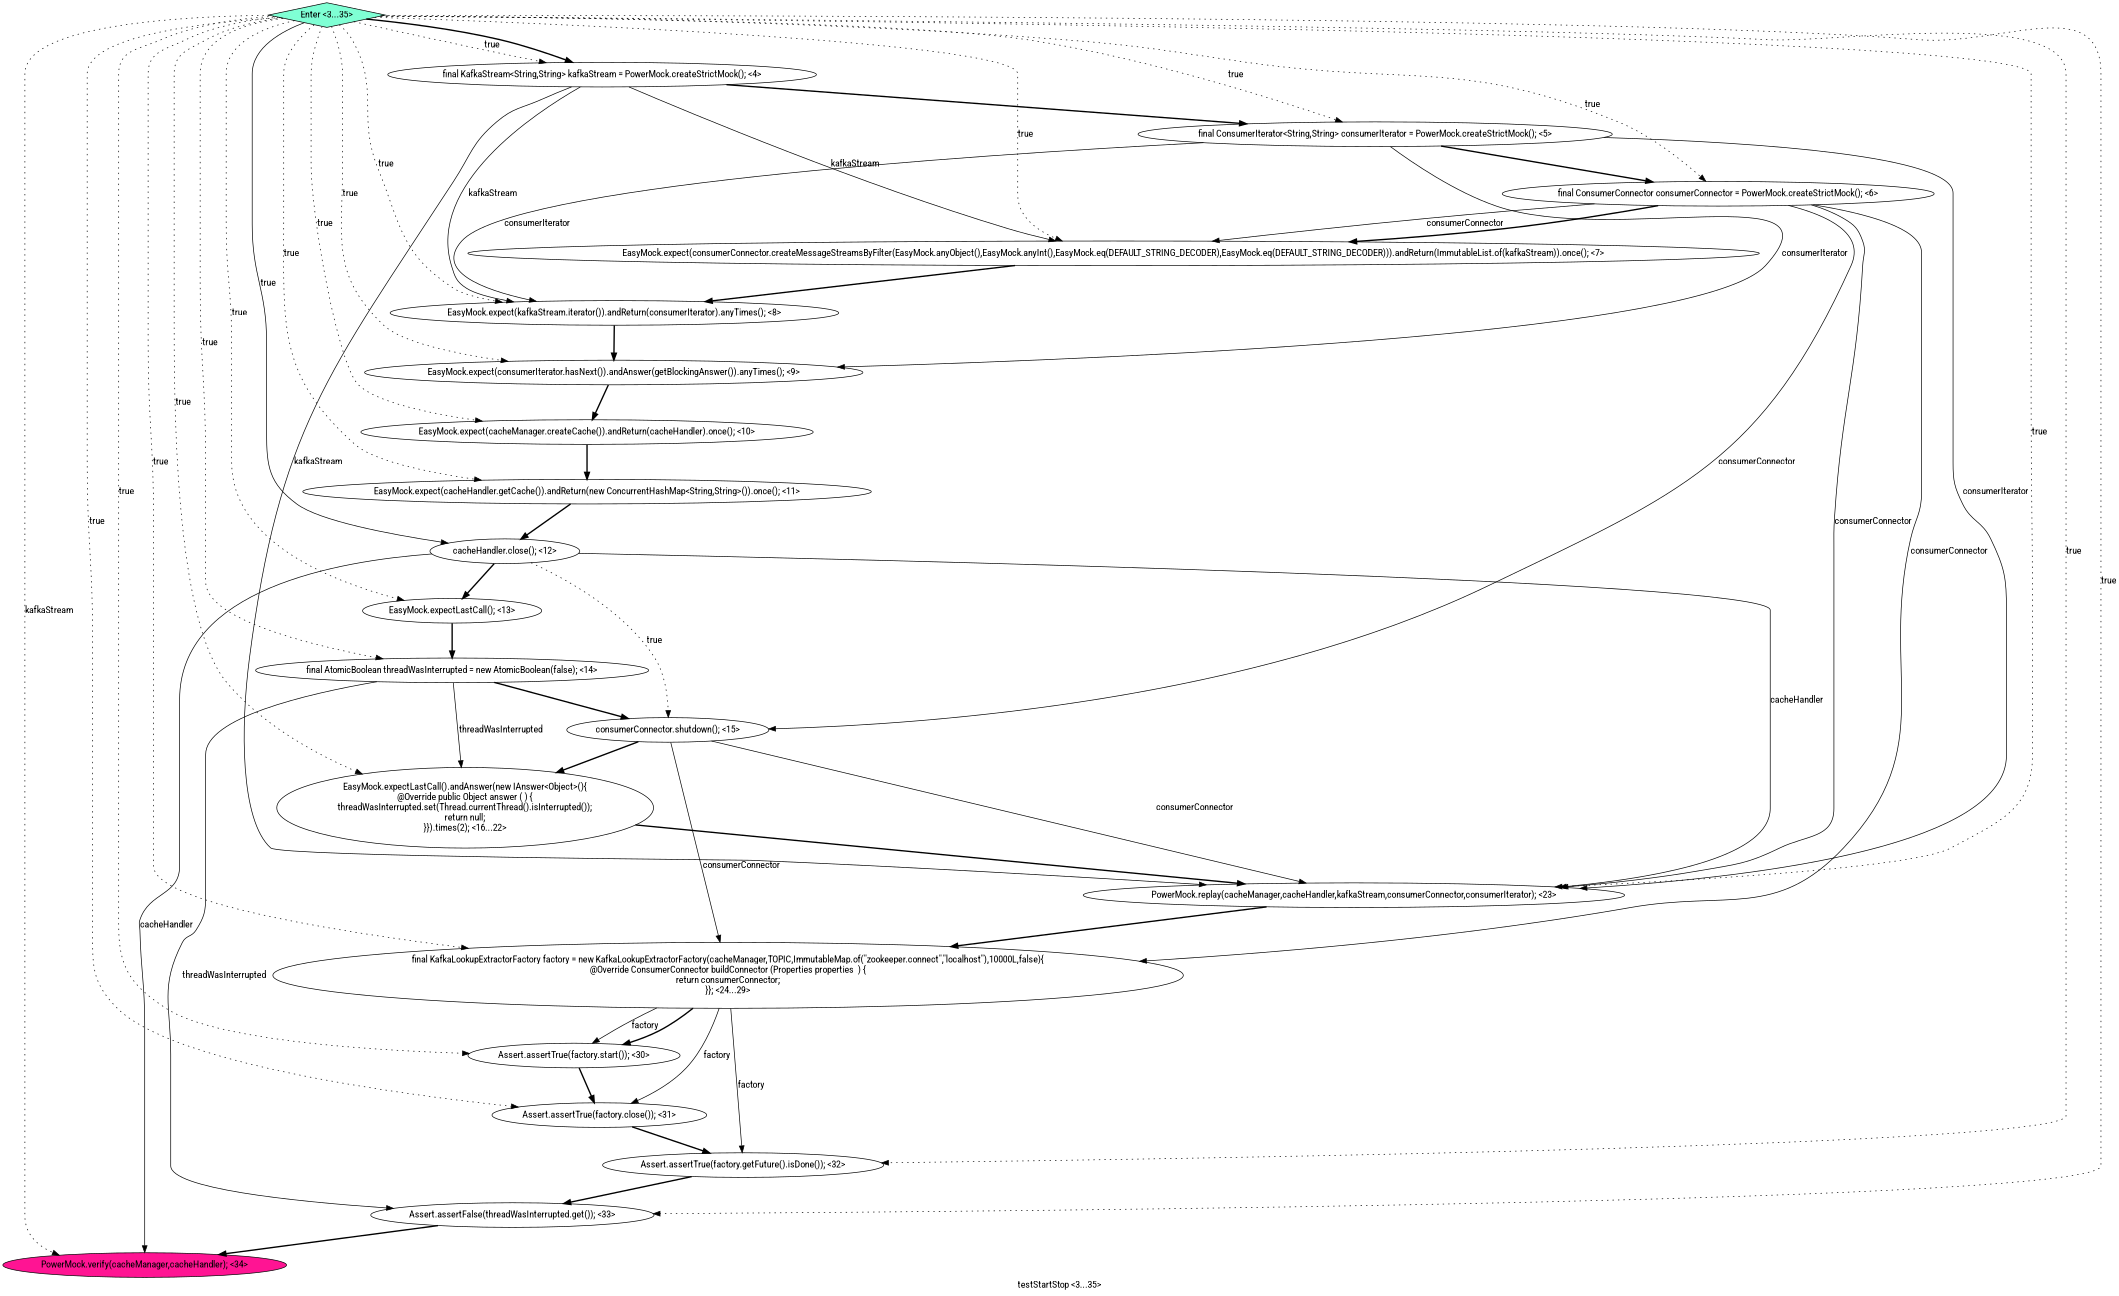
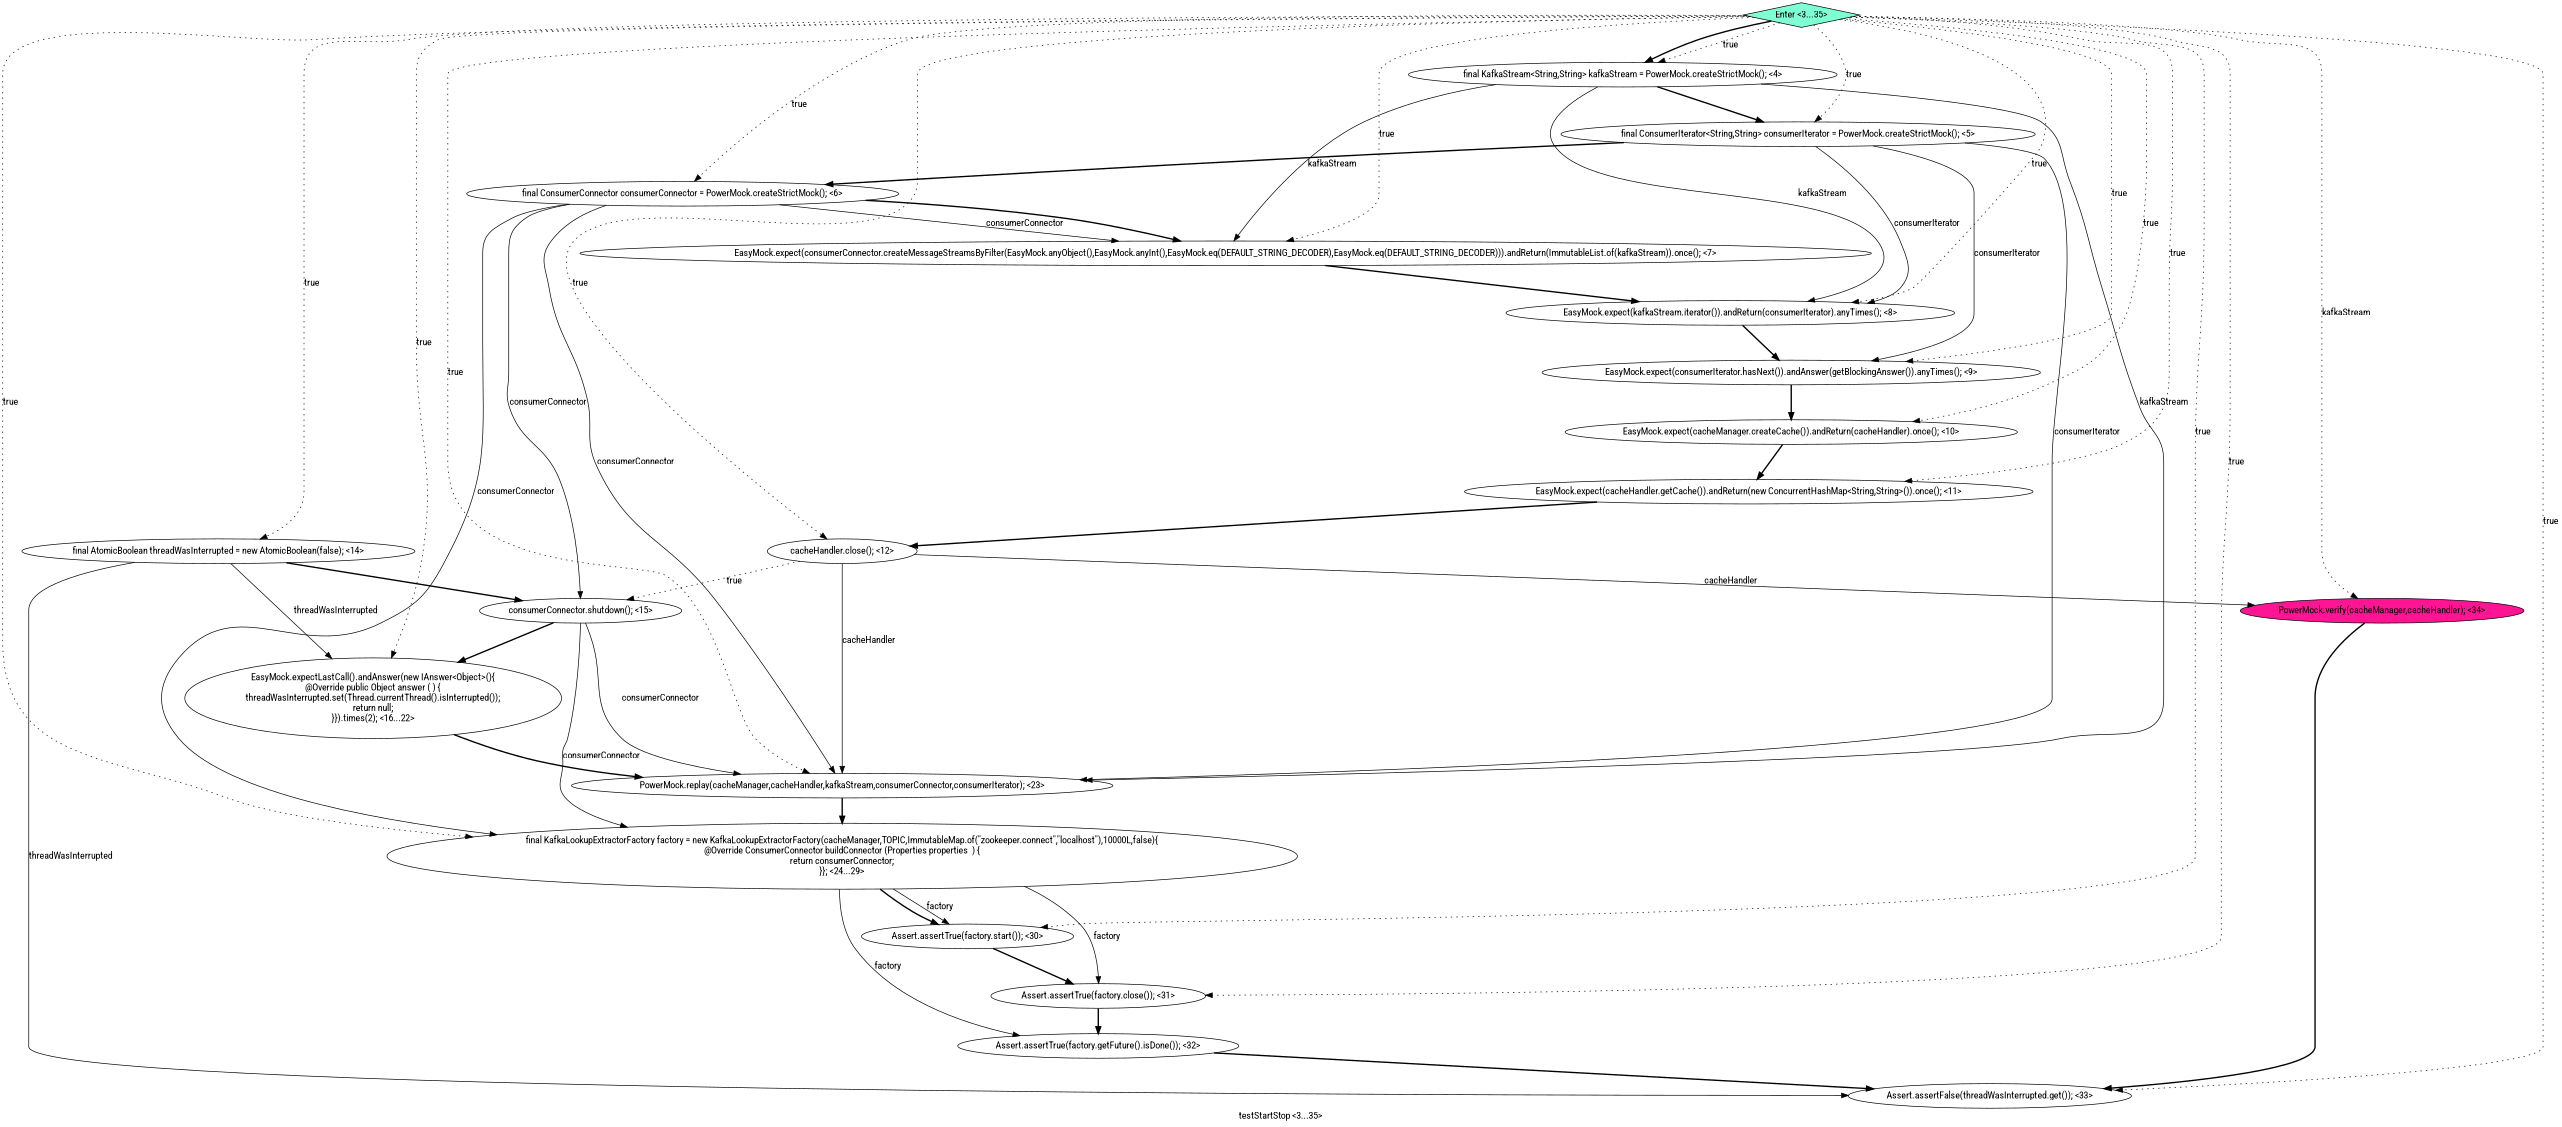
edge "Enter <3...35>" -> "cacheHandler.close(); <12>": style solid -> dotted
edge "Enter <3...35>" -> "Assert.assertTrue(factory.getFuture().isDone()); <32>": removed, label "true"
node "EasyMock.expectLastCall(); <13>": removed
edge "Assert.assertFalse(threadWasInterrupted.get()); <33>" -> "PowerMock.verify(cacheManager,cacheHandler); <34>": reversed
